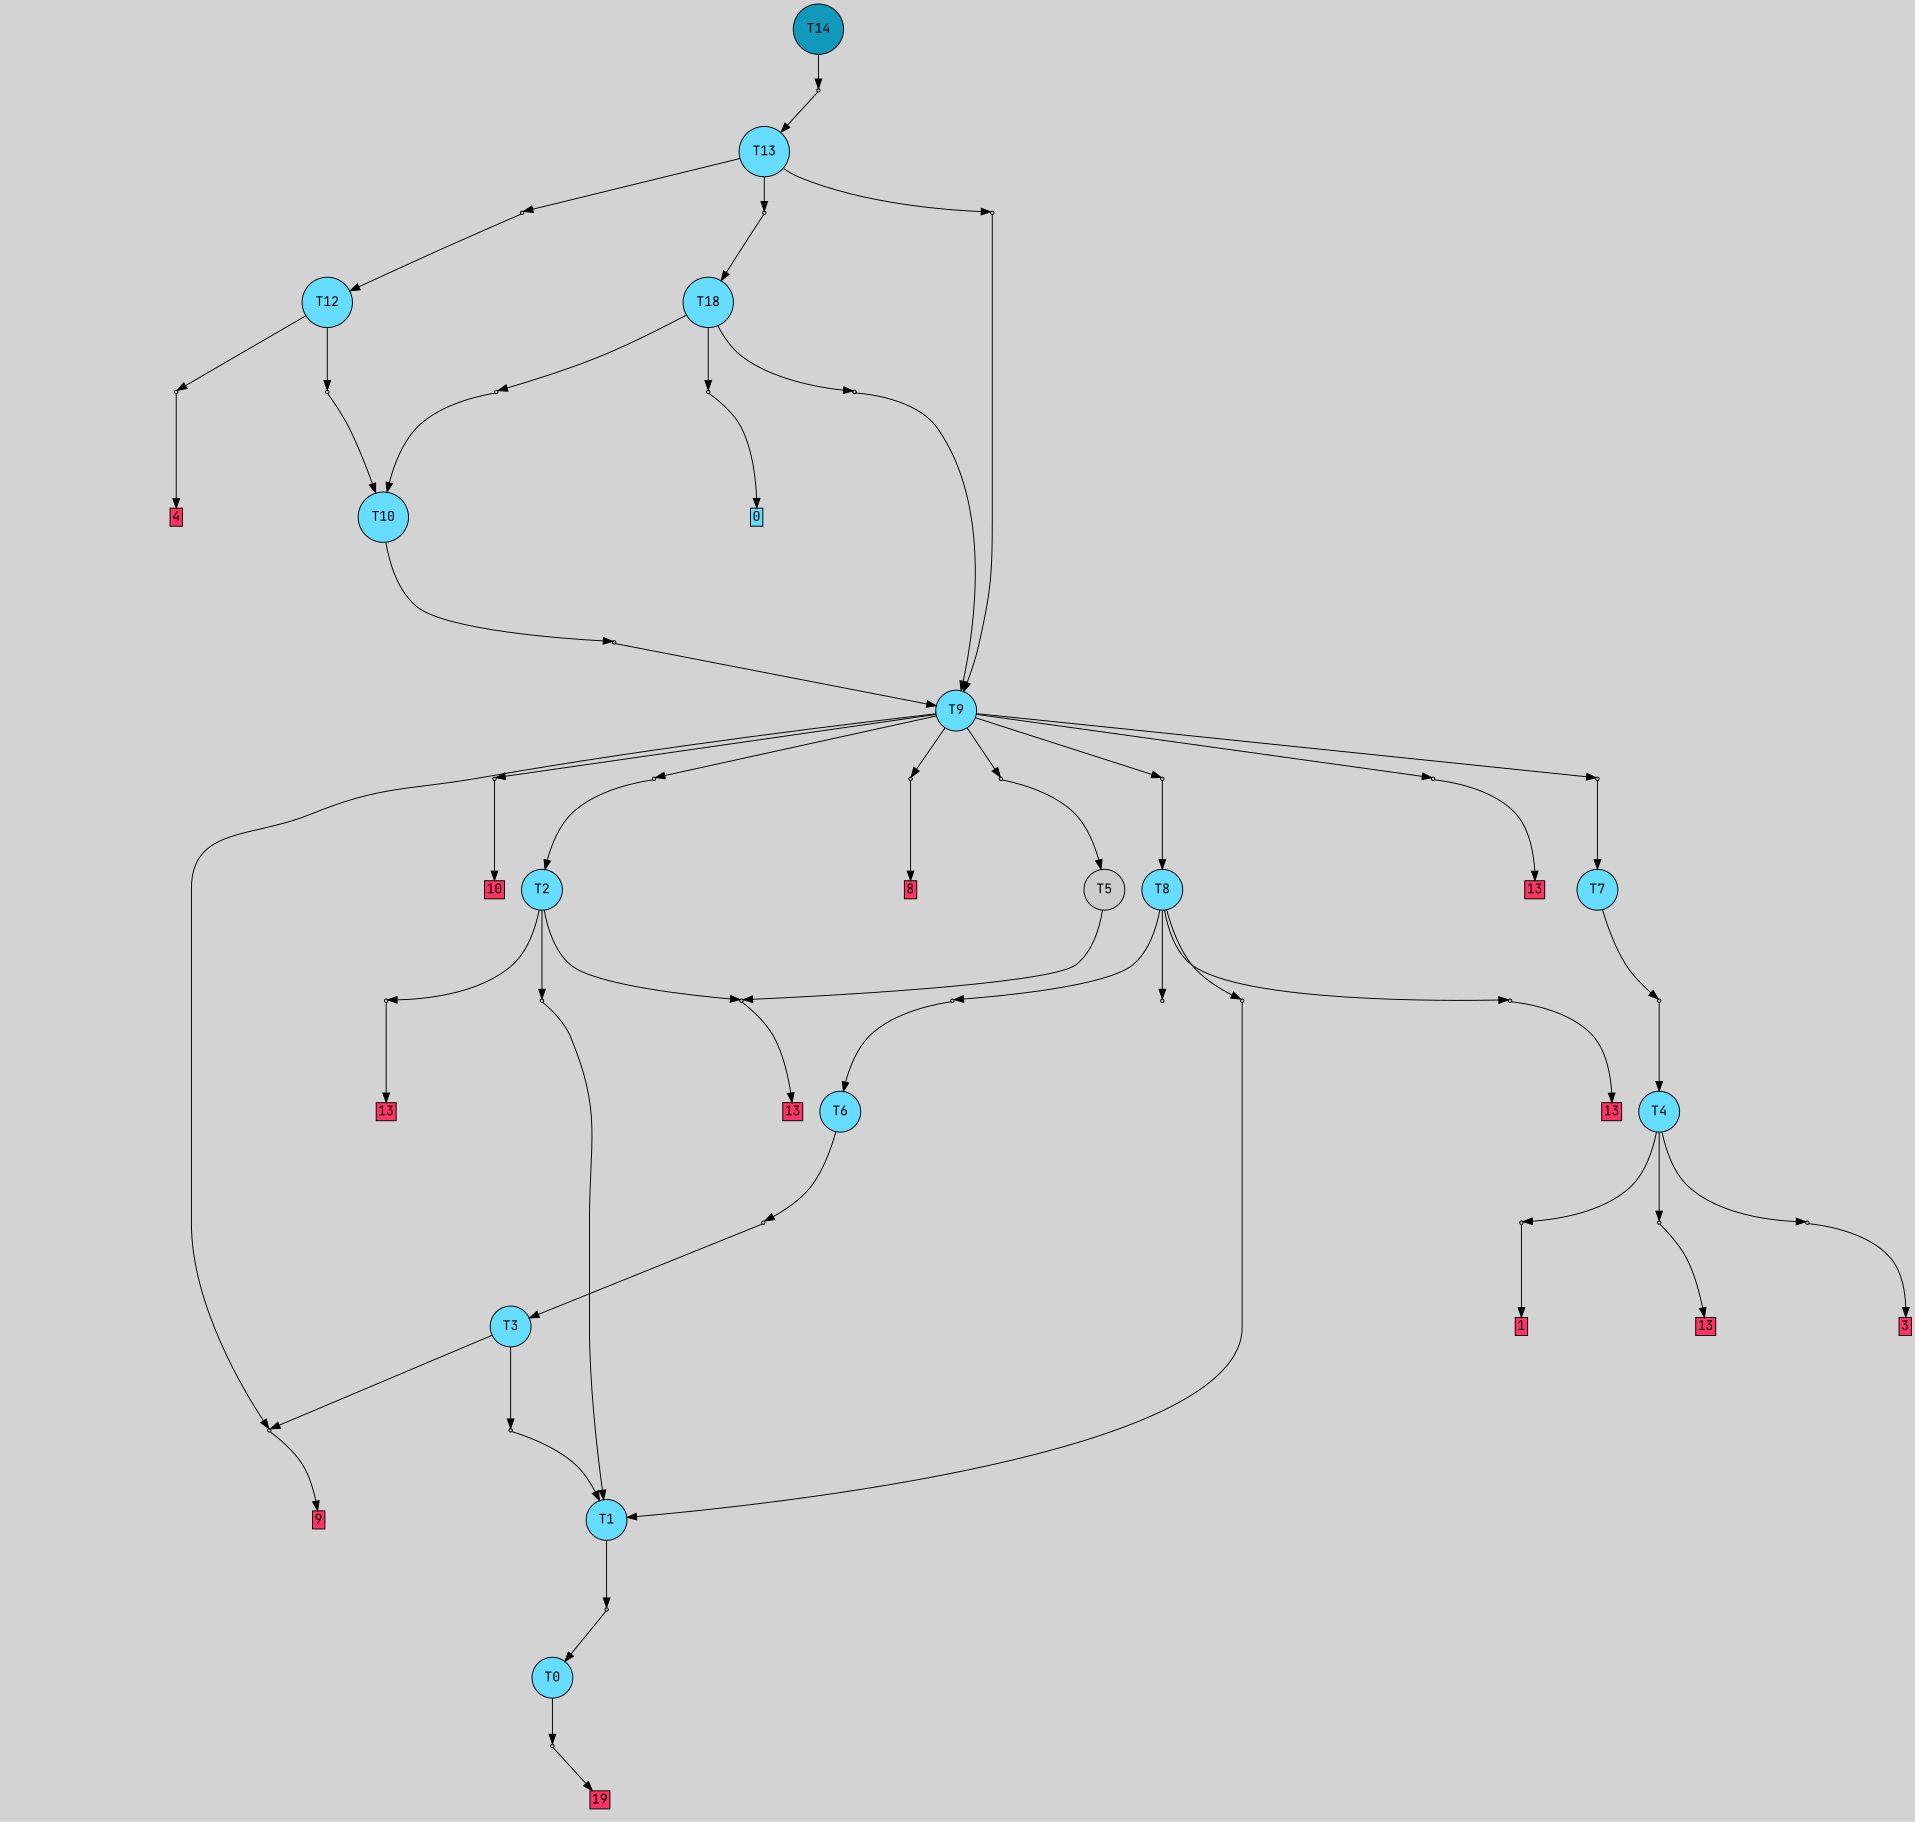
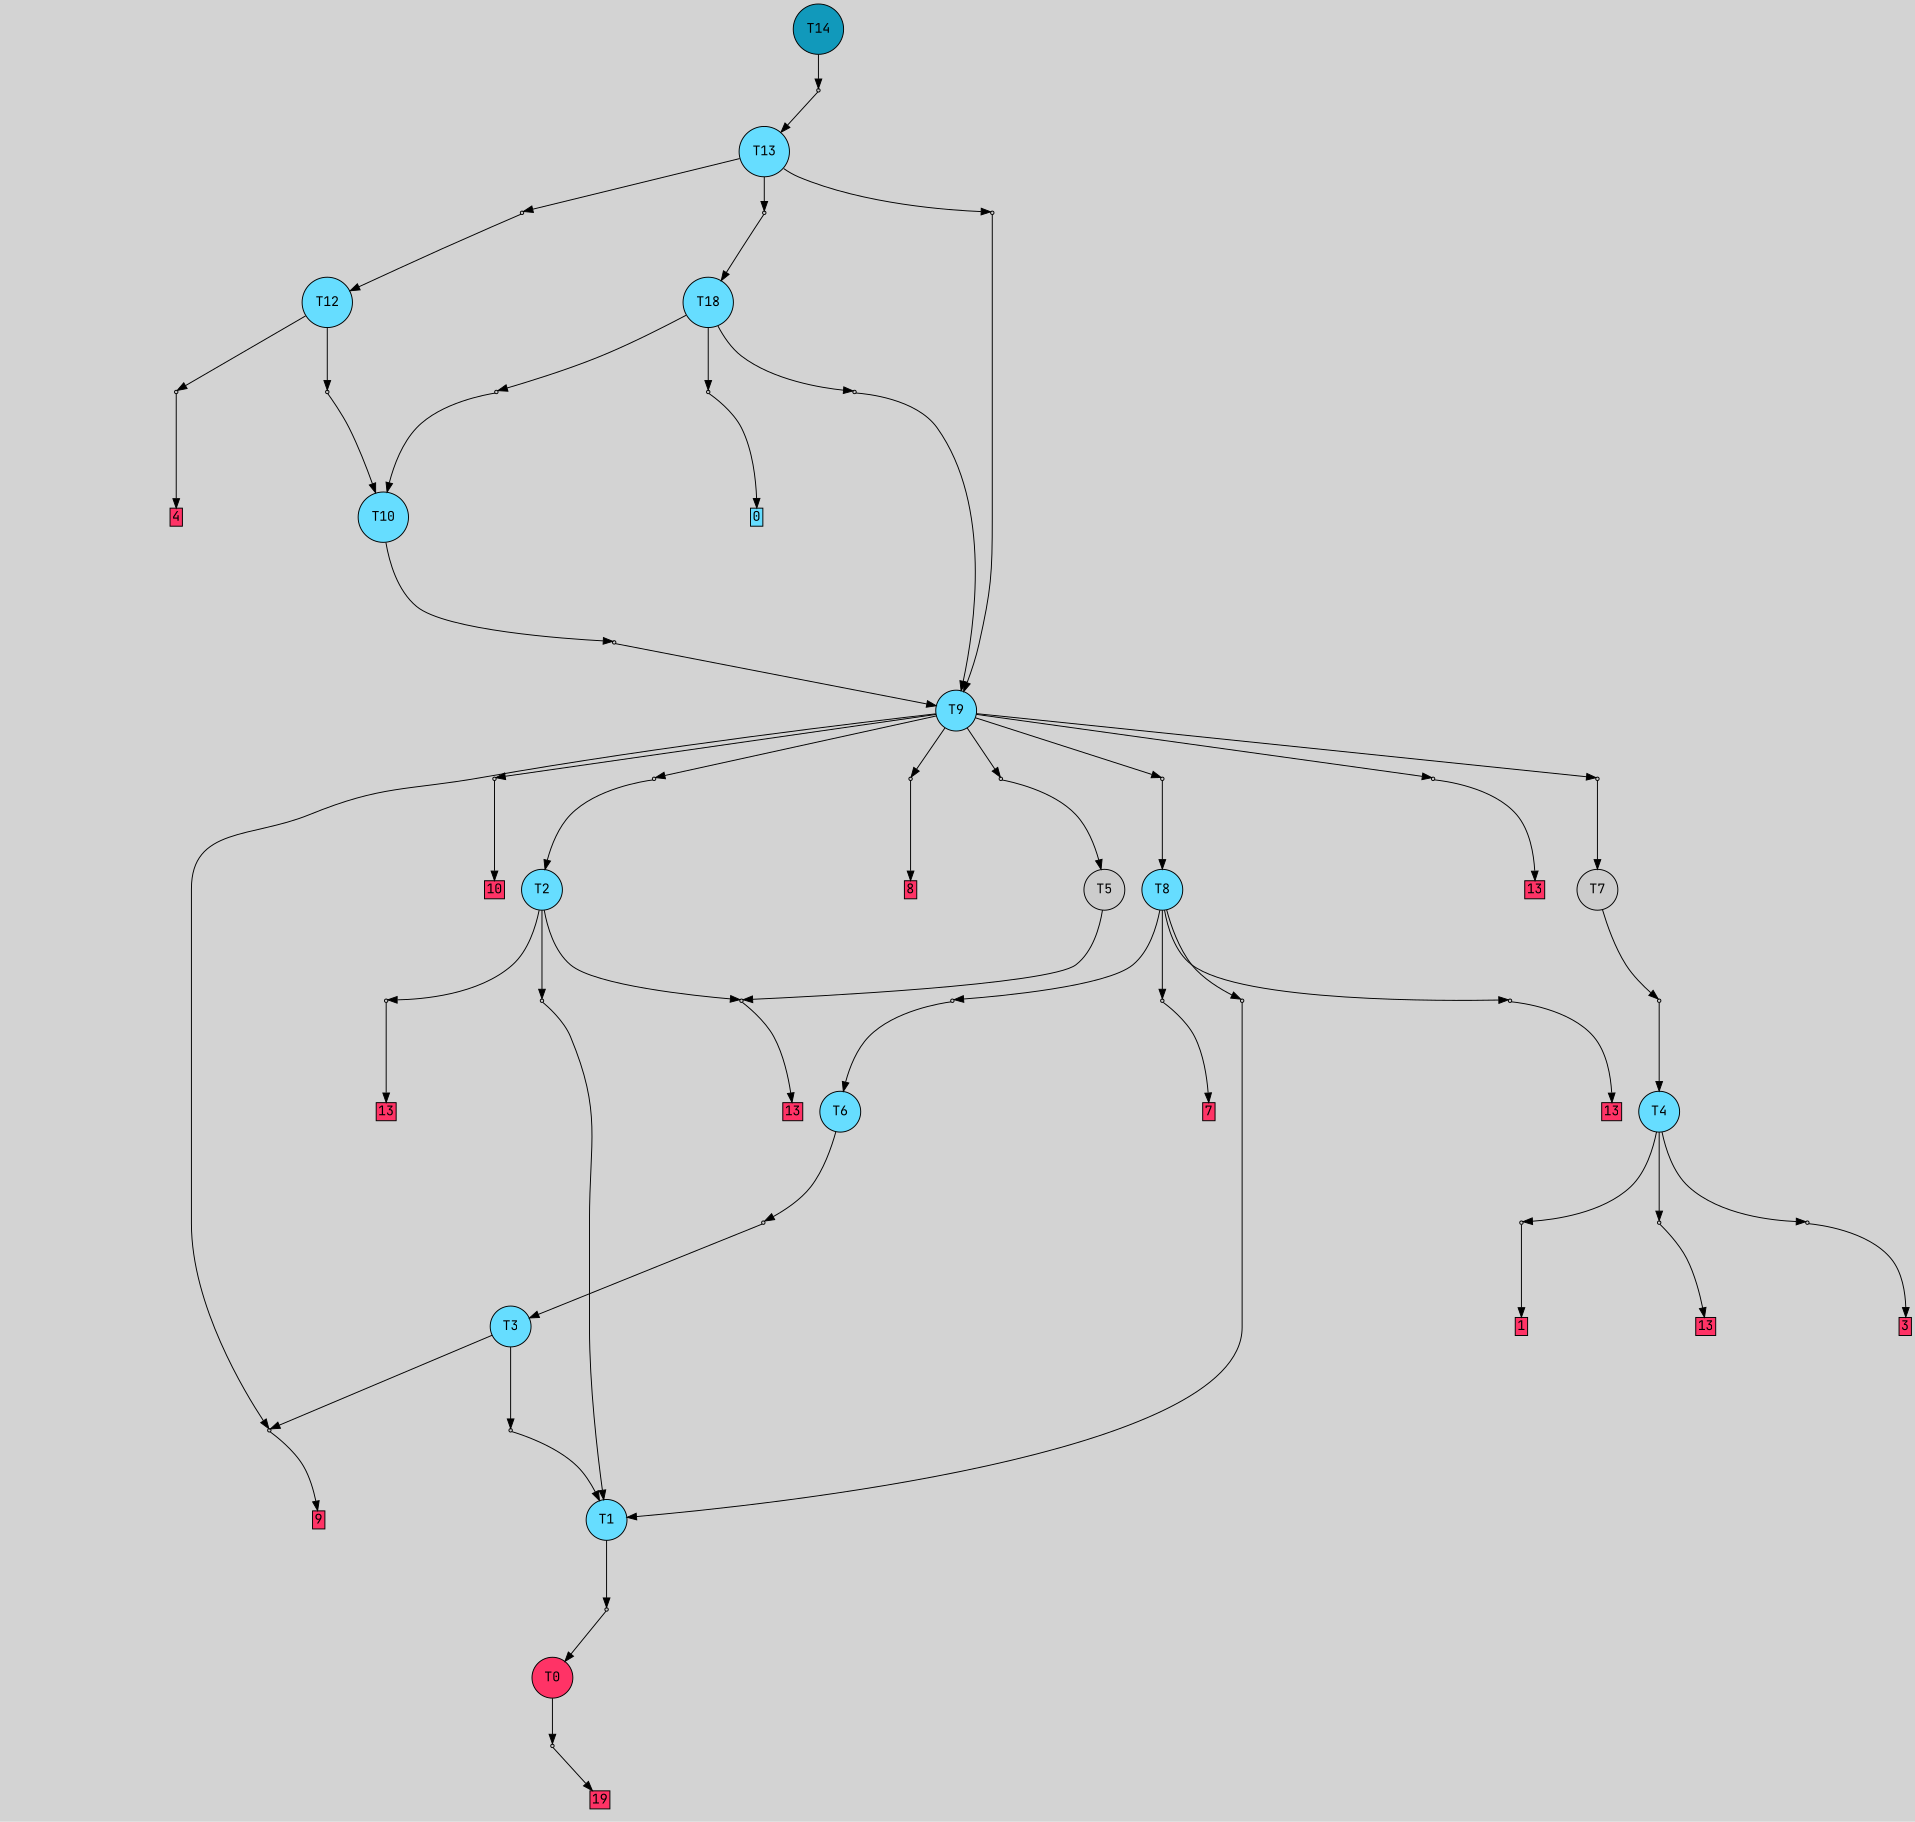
node "T7": fillcolor #66ddff -> #cccccc
node "7": added
node "T0": fillcolor #66ddff -> #ff3366
